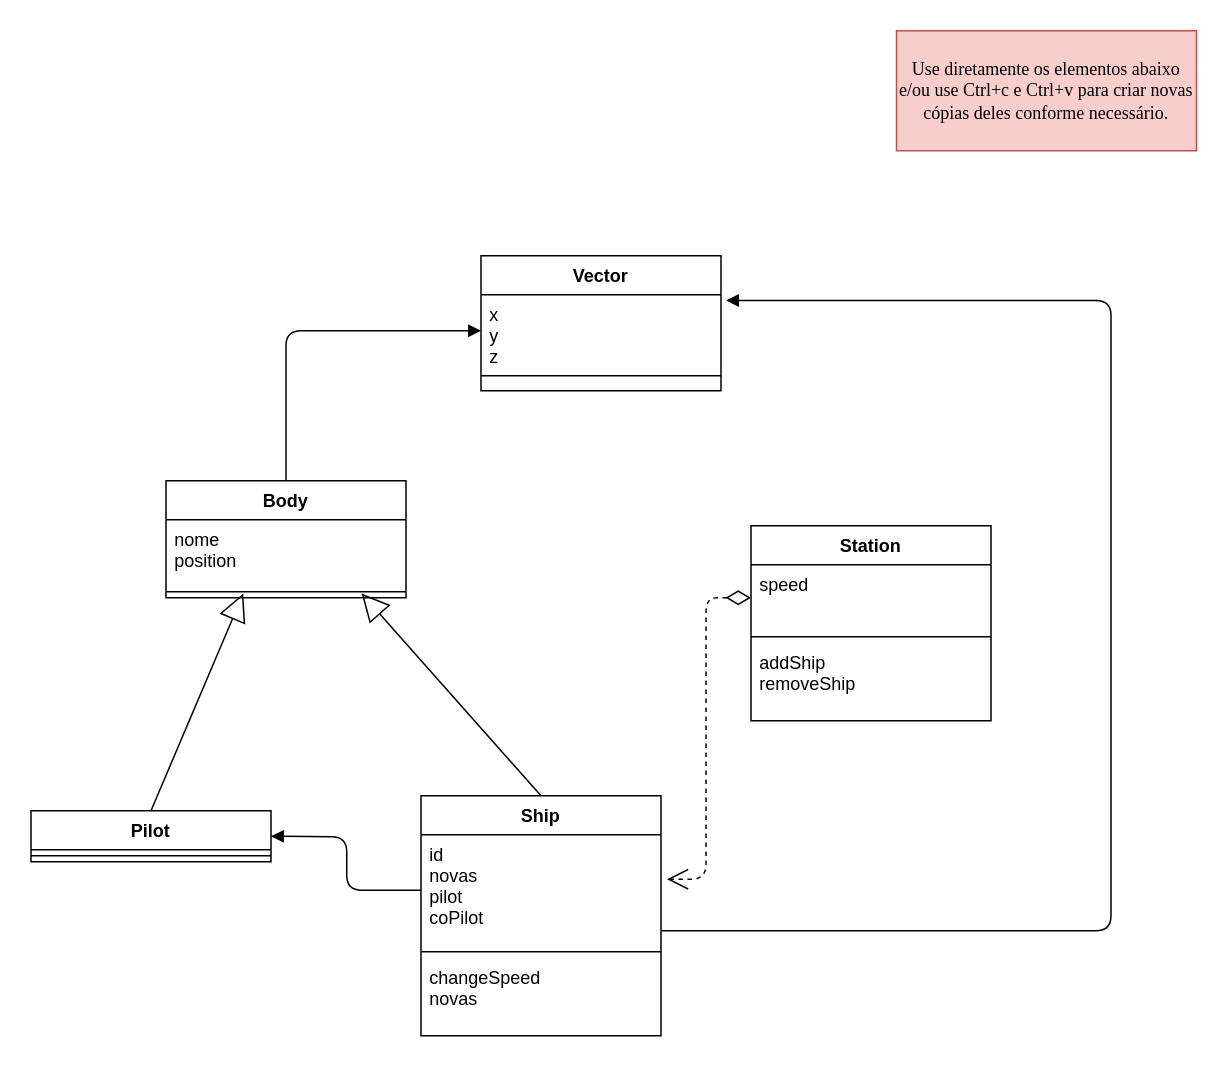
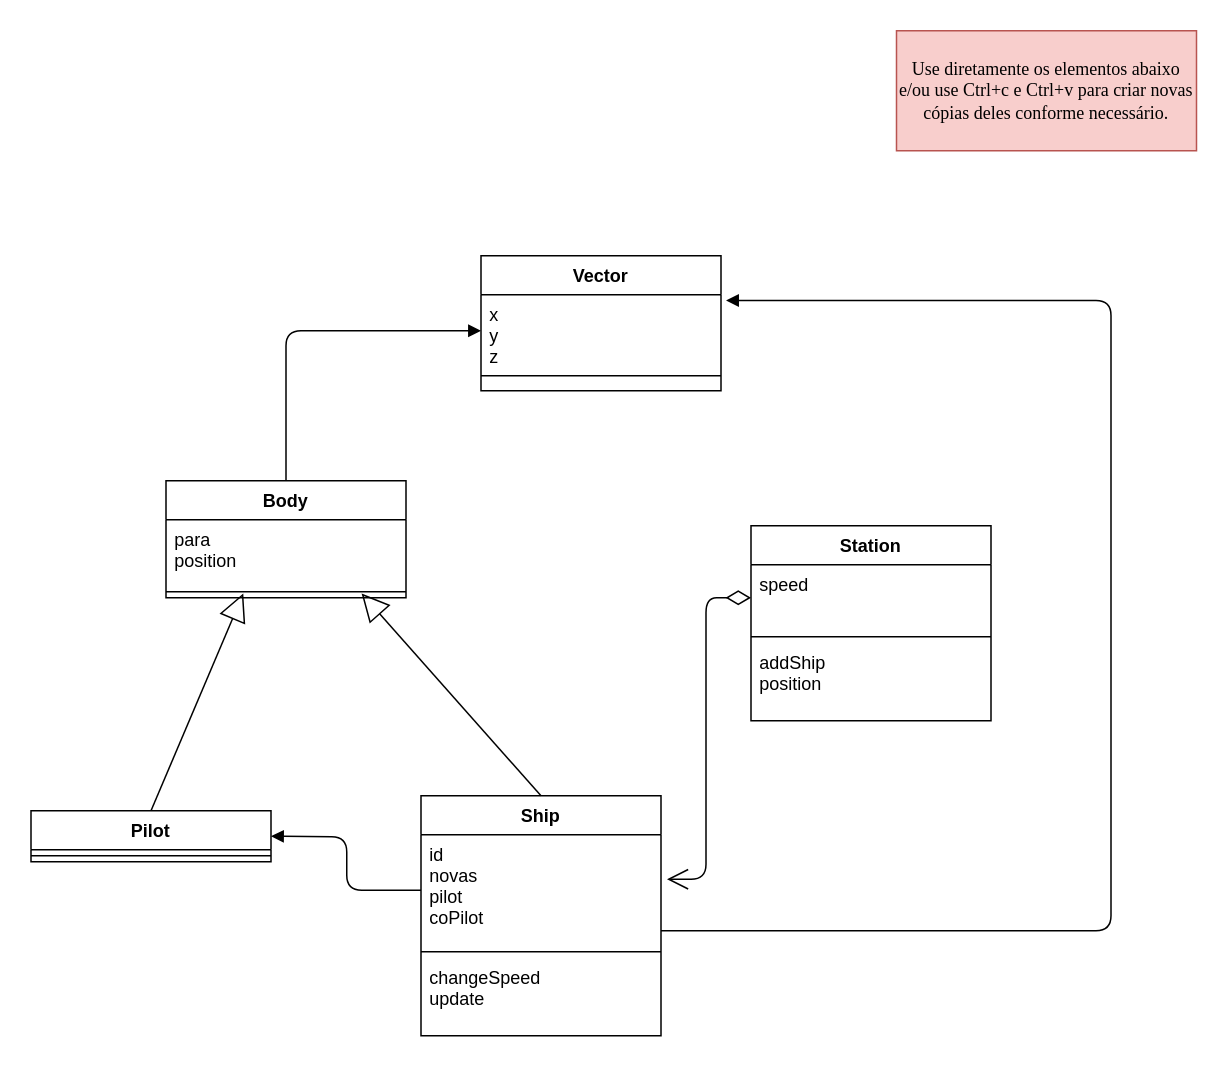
node "nome position": label "nome position" -> "para position"
node "addShip removeShip": label "addShip removeShip" -> "addShip position"
edge "speed" -- "id novas pilot coPilot": style dashed -> solid
node "changeSpeed novas": label "changeSpeed novas" -> "changeSpeed update"
